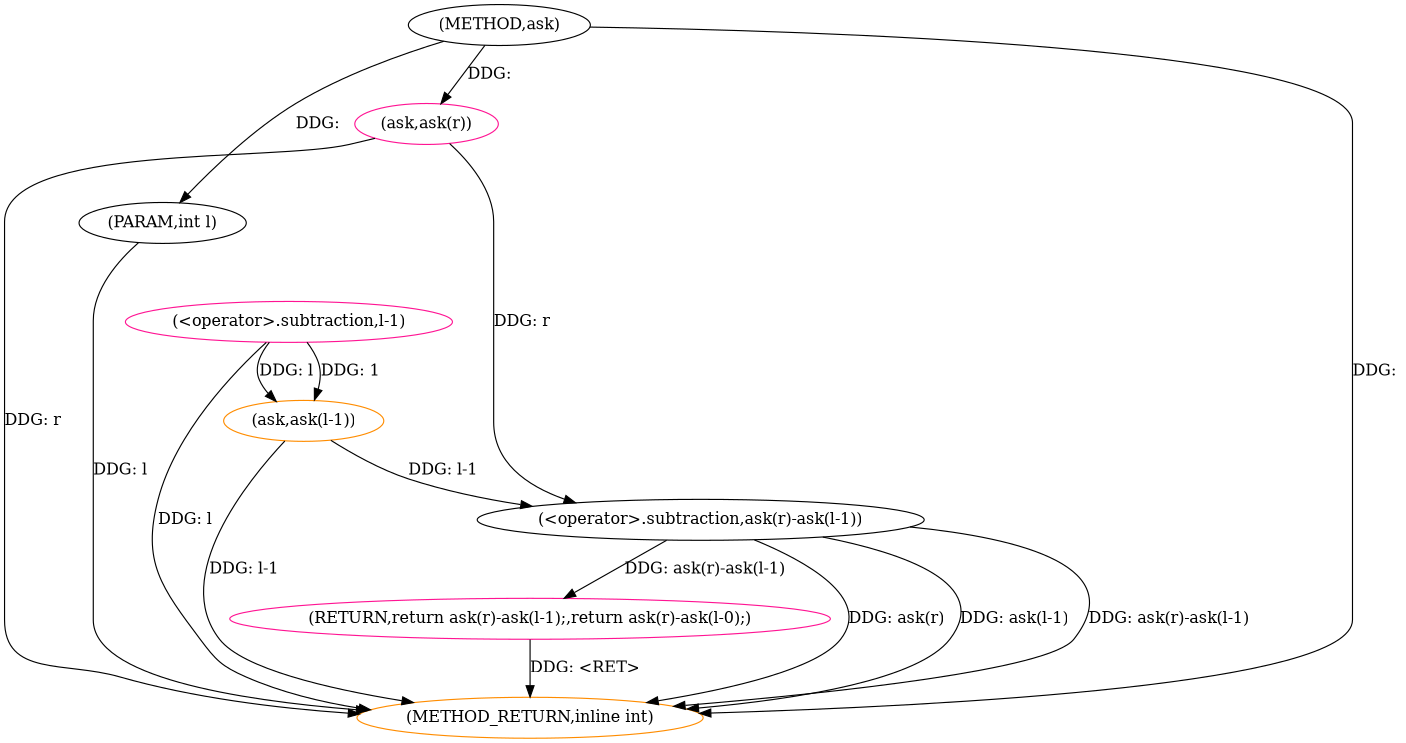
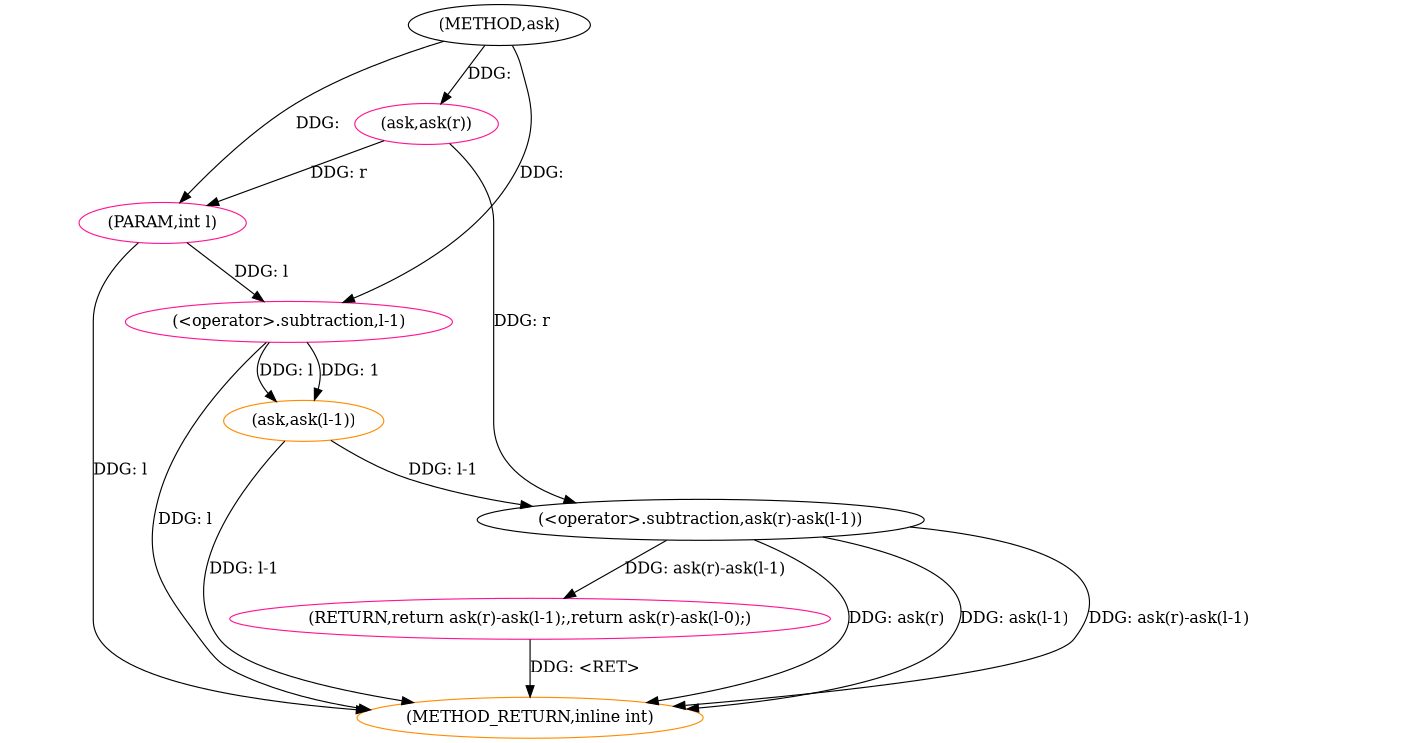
node "(PARAM,int l)": color black -> deeppink
edge "(PARAM,int l)" -> "(<operator>.subtraction,l-1)": added, label "DDG: l"
edge "(METHOD,ask)" -> "(METHOD_RETURN,inline int)": now "(METHOD,ask)" -> "(<operator>.subtraction,l-1)"
edge "(ask,ask(r))" -> "(METHOD_RETURN,inline int)": now "(ask,ask(r))" -> "(PARAM,int l)"
